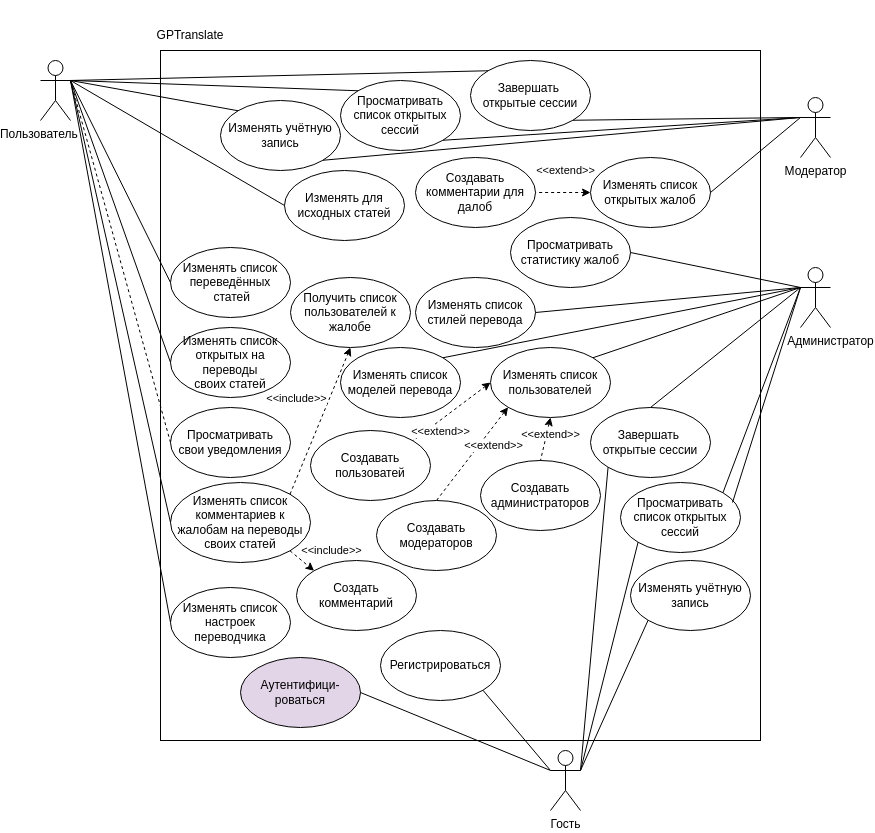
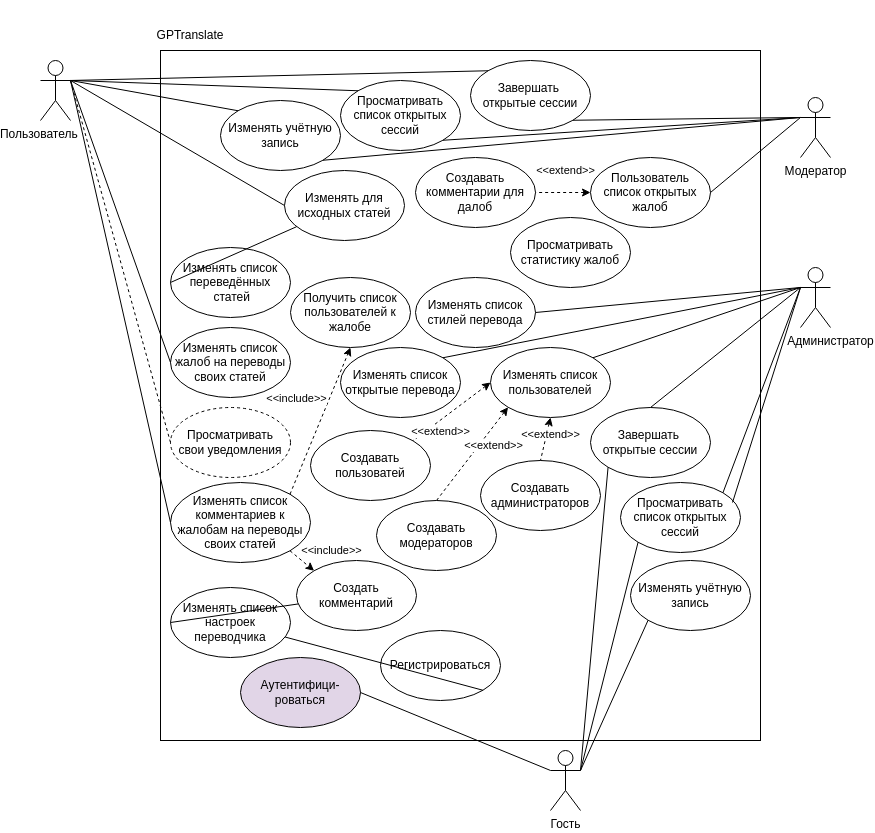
edge "Пользователь" -- "Изменять список переведённых статей": now "Изменять для исходных статей" -- "Изменять список переведённых статей"
node "Изменять список открытых жалоб": label "Изменять список открытых жалоб" -> "Пользователь список открытых жалоб"
edge "Просматривать статистику жалоб" -- "Администратор": removed
node "Изменять список открытых на переводы своих статей": label "Изменять список открытых на переводы своих статей" -> "Изменять список жалоб на переводы своих статей"
edge "Пользователь" -- "Изменять список настроек переводчика": now "Создать комментарий" -- "Изменять список настроек переводчика"
node "Изменять список моделей перевода": label "Изменять список моделей перевода" -> "Изменять список открытые перевода"
node "Просматривать свои уведомления": style solid -> dashed
edge "Регистрироваться" -- "Гость": now "Регистрироваться" -- "Изменять список настроек переводчика"
